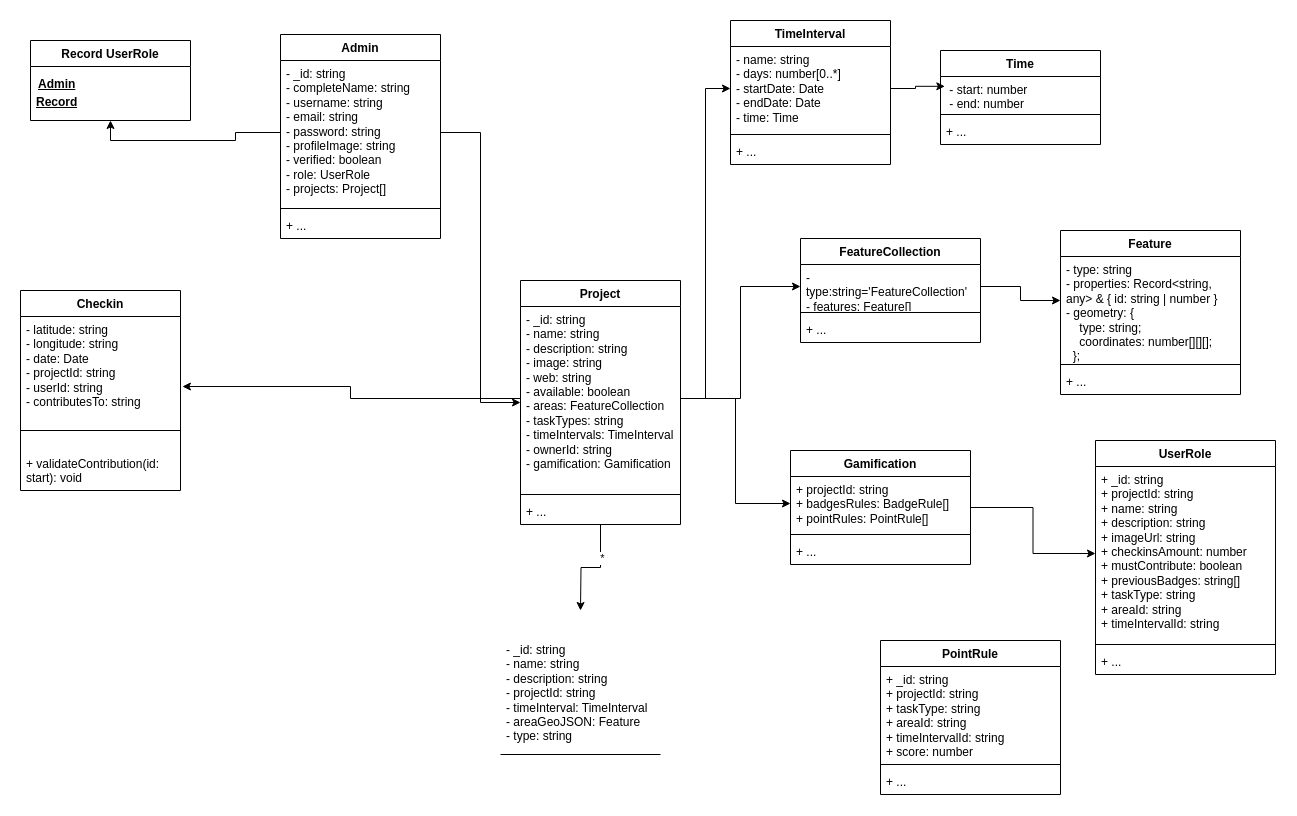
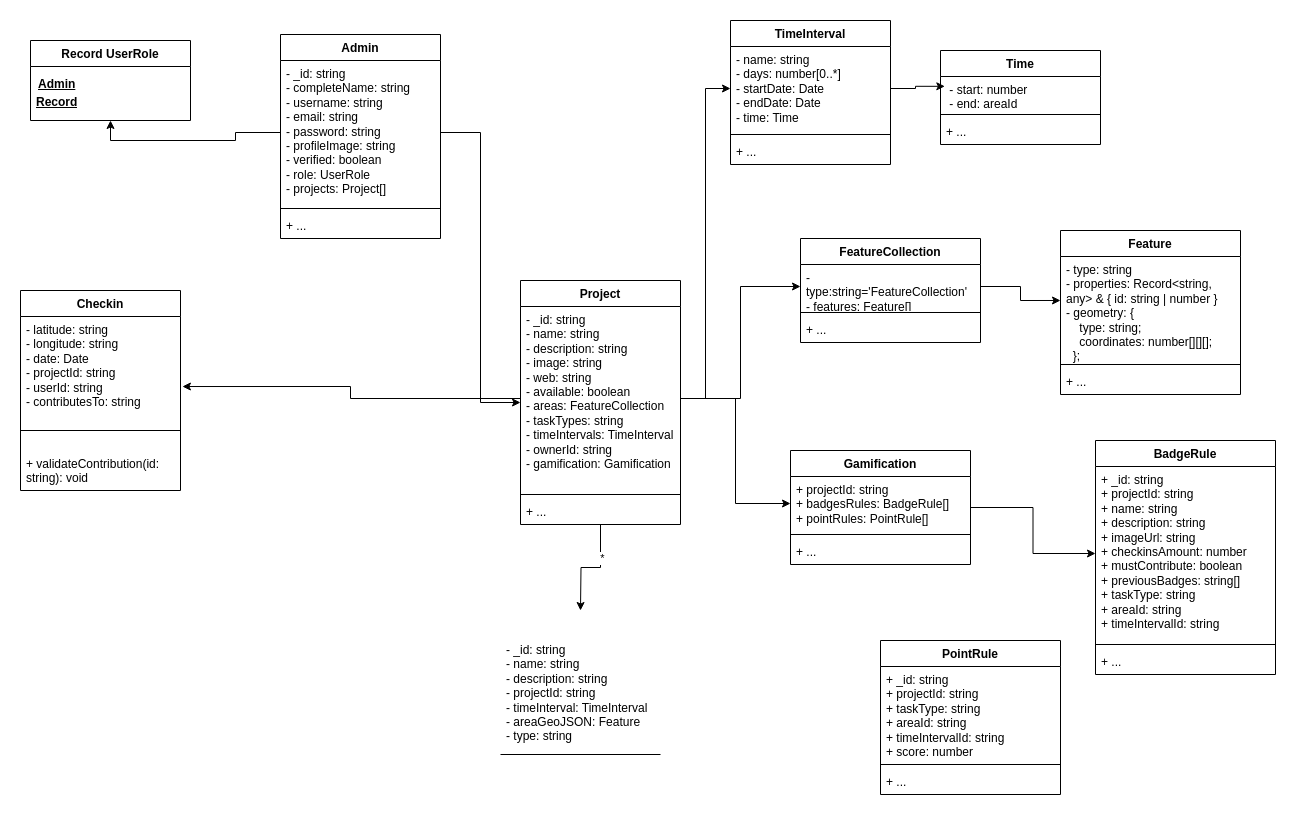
node "- start: number - end: number": label "- start: number - end: number" -> "- start: number - end: areaId"
node "UserRole": label "UserRole" -> "BadgeRule"
node "+ validateContribution(id: start): void": label "+ validateContribution(id: start): void" -> "+ validateContribution(id: string): void"
